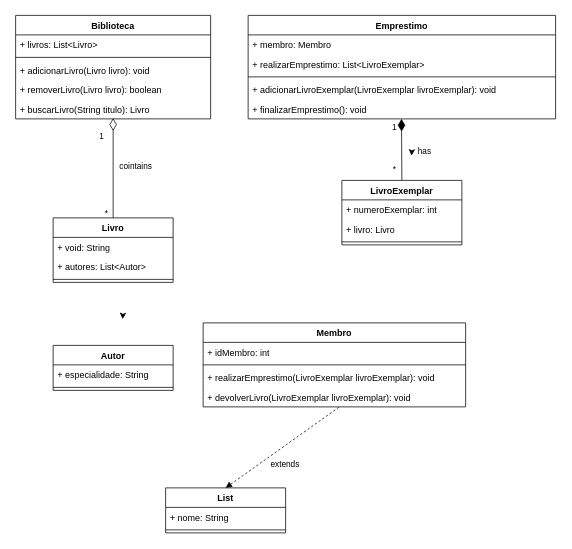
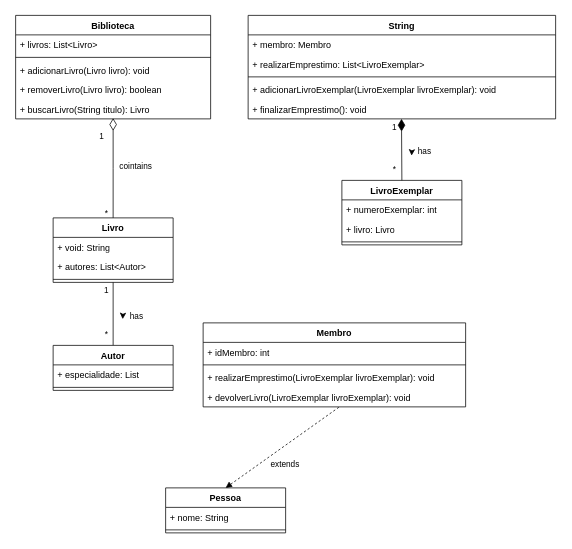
node "Emprestimo": label "Emprestimo" -> "String"
edge "Livro" -- "Autor": added, labels "1", "has", "*"
node "+ especialidade: String": label "+ especialidade: String" -> "+ especialidade: List"
node "List": label "List" -> "Pessoa"
